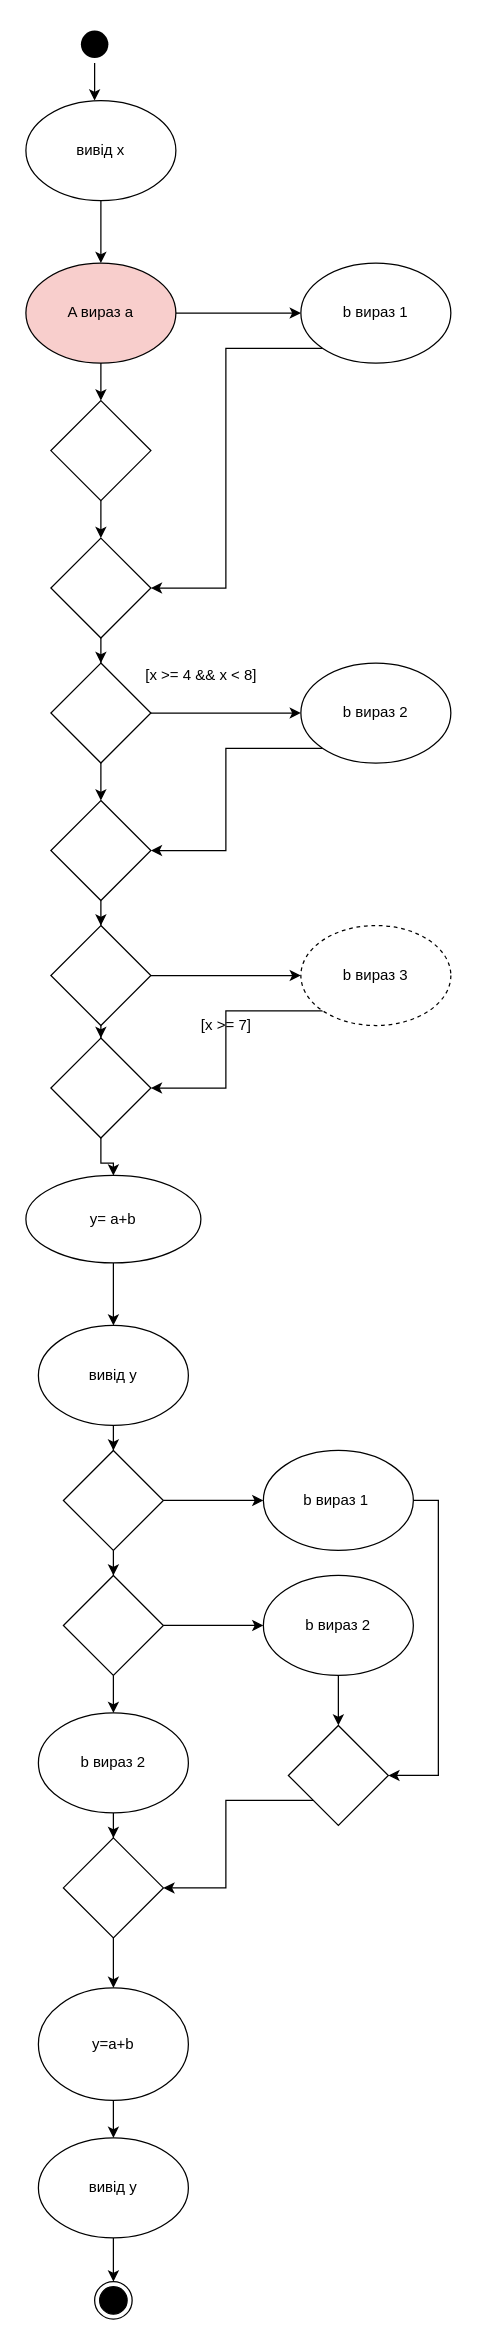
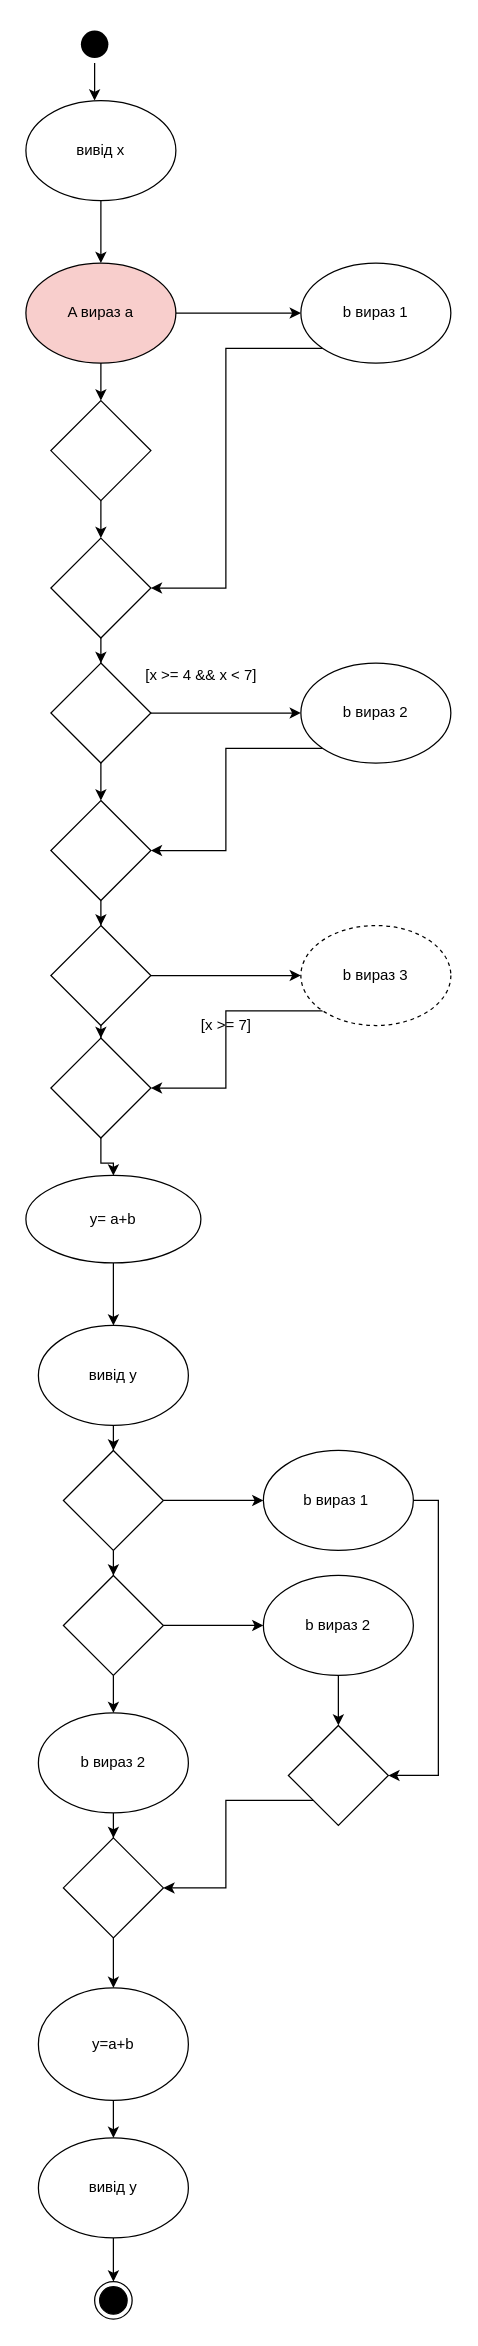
node "[x >= 4 && x < 8]": label "[x >= 4 && x < 8]" -> "[x >= 4 && x < 7]"
